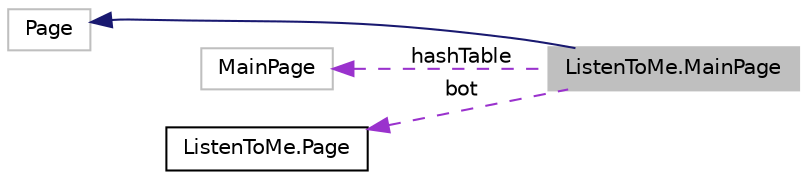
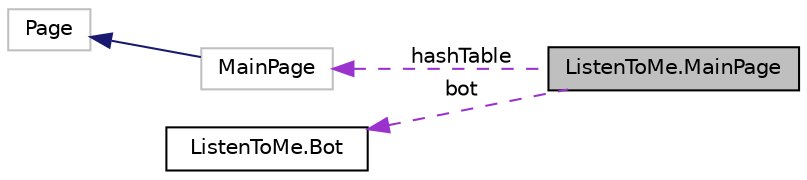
edge "ListenToMe.MainPage" -> "Page": now "MainPage" -> "Page"
node "ListenToMe.MainPage": color grey75 -> black
node "ListenToMe.Page": label "ListenToMe.Page" -> "ListenToMe.Bot"
